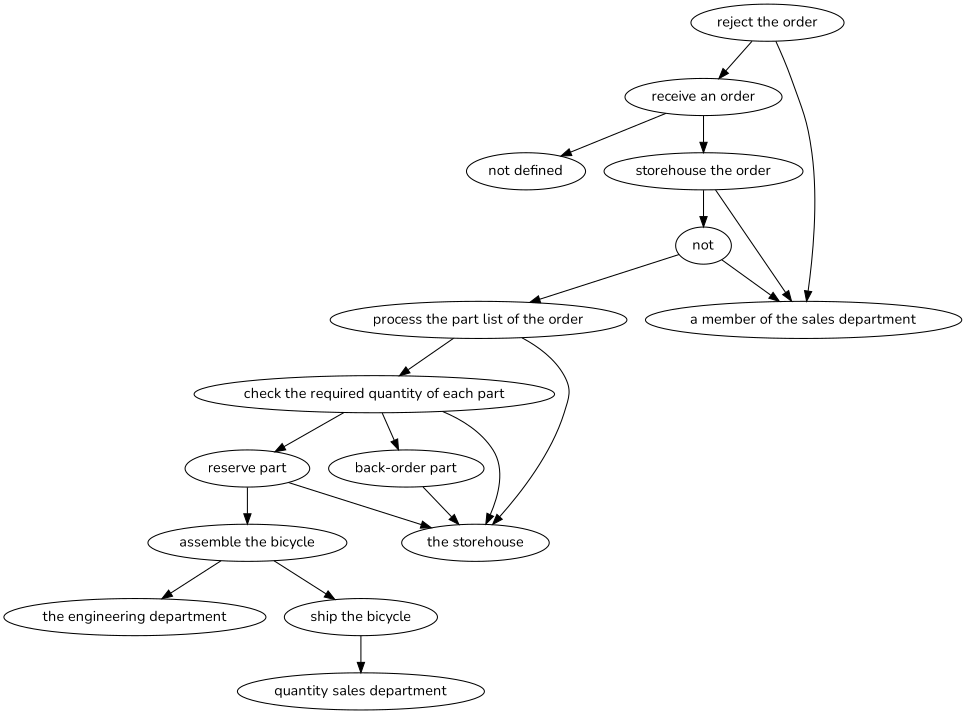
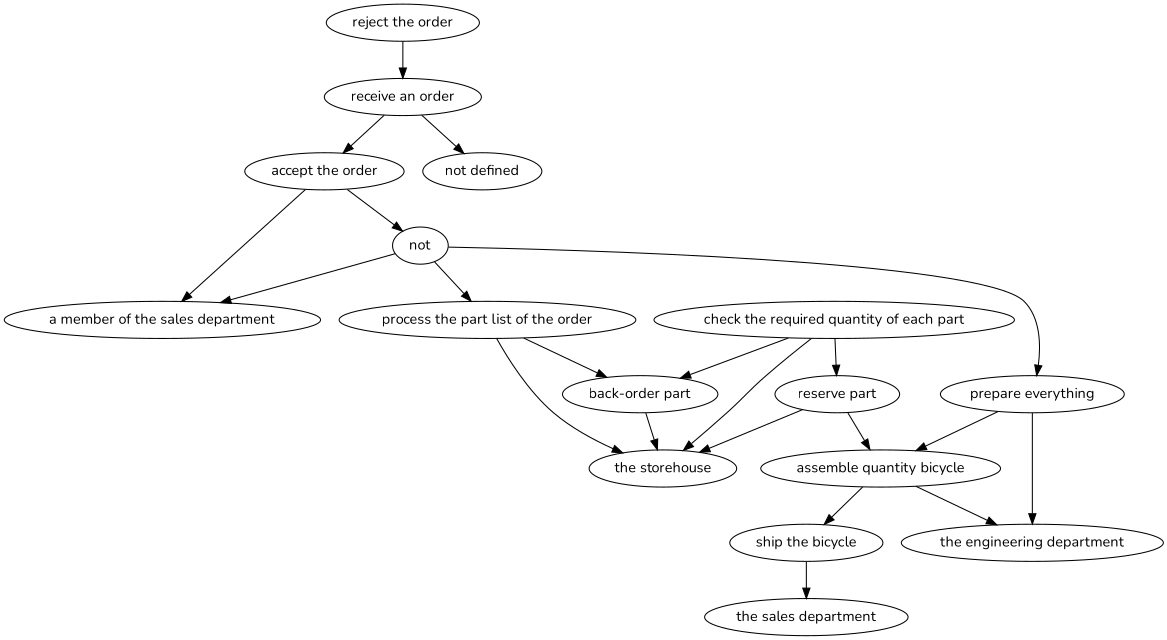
edge "reject the order" -> "a member of the sales department": removed
node "storehouse the order": label "storehouse the order" -> "accept the order"
edge "process the part list of the order" -> "check the required quantity of each part": now "process the part list of the order" -> "back-order part"
node "prepare everything": added
node "assemble the bicycle": label "assemble the bicycle" -> "assemble quantity bicycle"
node "quantity sales department": label "quantity sales department" -> "the sales department"
